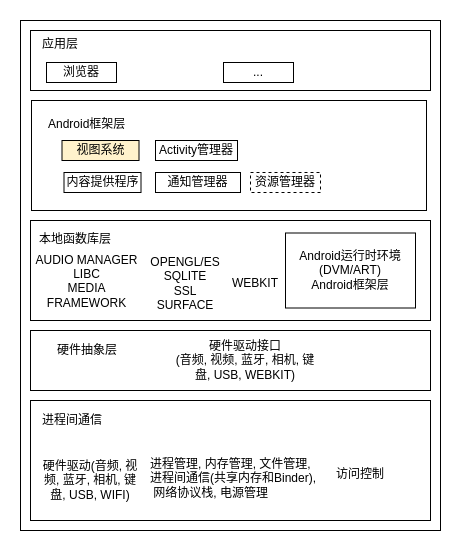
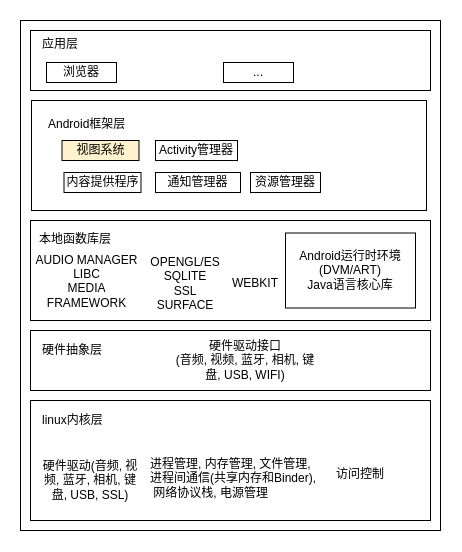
node "资源管理器": style dashed -> solid
node "Android运行时环境(DVM/ART) Android框架层": label "Android运行时环境(DVM/ART) Android框架层" -> "Android运行时环境(DVM/ART) Java语言核心库"
node "硬件抽象层": moved (96, 351) -> (81, 351)
node "硬件驱动接口 (音频, 视频, 蓝牙, 相机, 键盘, USB, WEBKIT)": label "硬件驱动接口 (音频, 视频, 蓝牙, 相机, 键盘, USB, WEBKIT)" -> "硬件驱动接口 (音频, 视频, 蓝牙, 相机, 键盘, USB, WIFI)"
node "进程间通信": label "进程间通信" -> "linux内核层"
node "硬件驱动(音频, 视频, 蓝牙, 相机, 键盘, USB, WIFI)": label "硬件驱动(音频, 视频, 蓝牙, 相机, 键盘, USB, WIFI)" -> "硬件驱动(音频, 视频, 蓝牙, 相机, 键盘, USB, SSL)"
